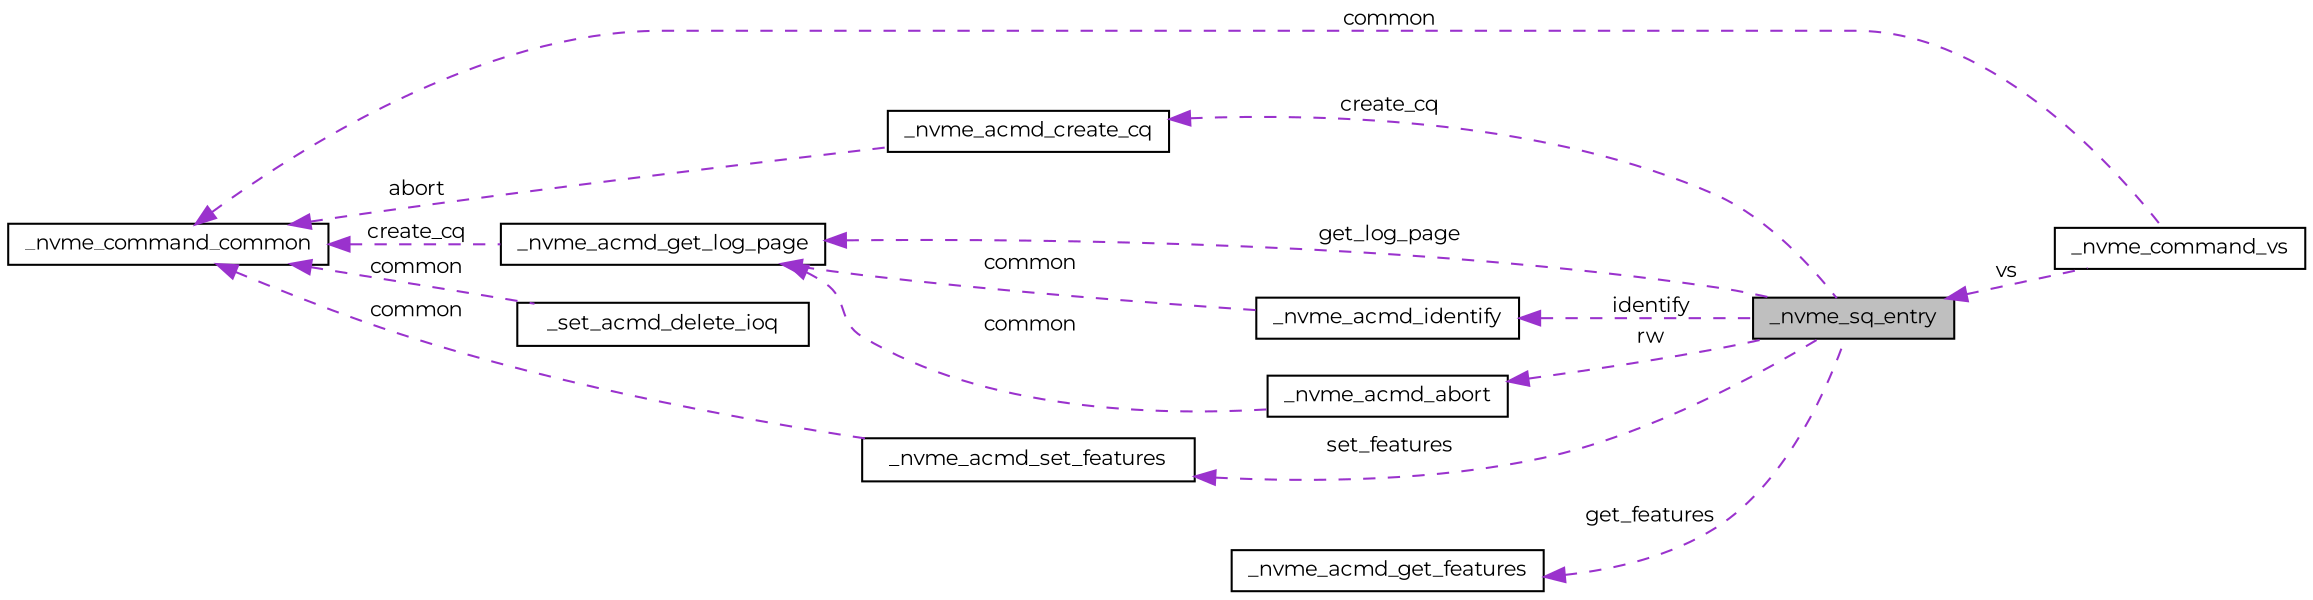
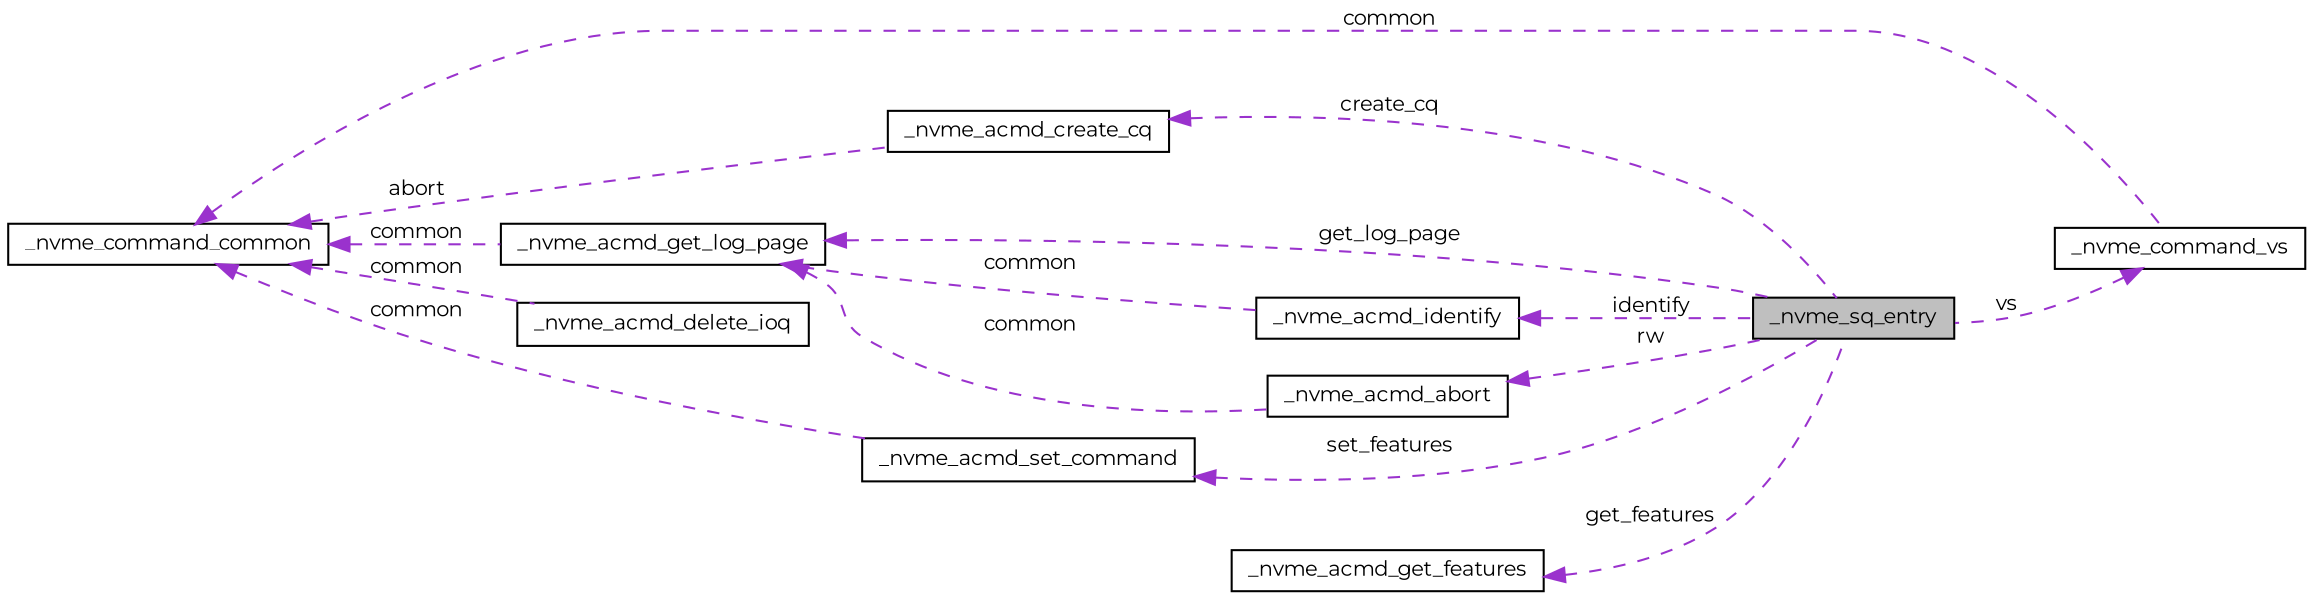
edge "_nvme_acmd_get_log_page" -> "_nvme_command_common": label " create_cq" -> " common"
edge "_nvme_command_vs" -> "_nvme_sq_entry": reversed
node "_set_acmd_delete_ioq": label "_set_acmd_delete_ioq" -> "_nvme_acmd_delete_ioq"
node "_nvme_acmd_set_features": label "_nvme_acmd_set_features" -> "_nvme_acmd_set_command"
